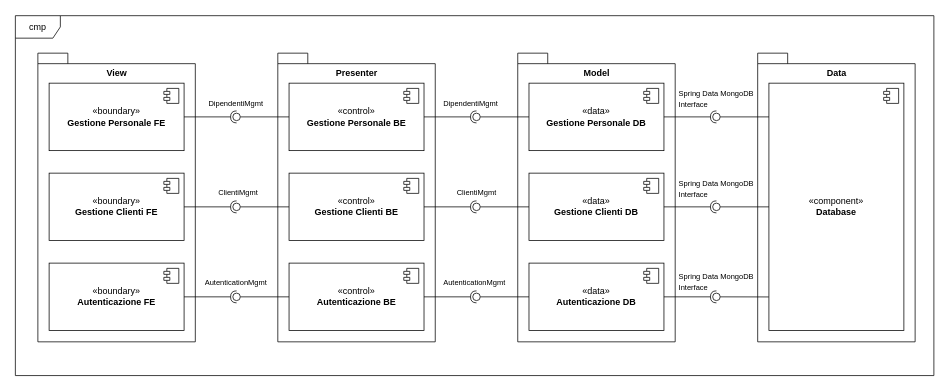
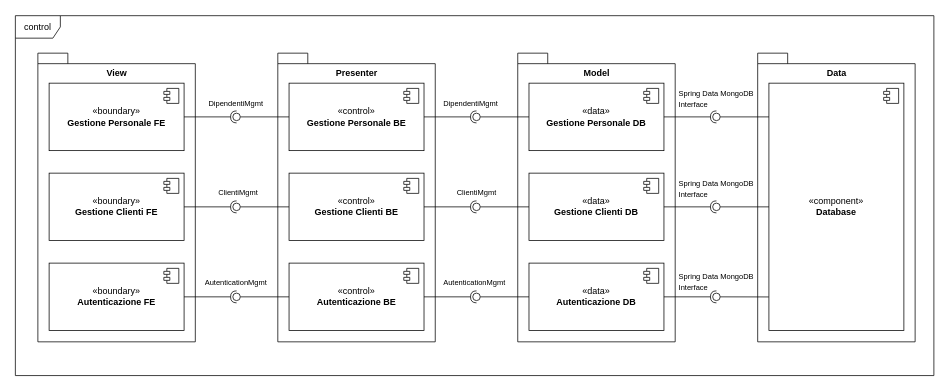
node "cmp": label "cmp" -> "control"
